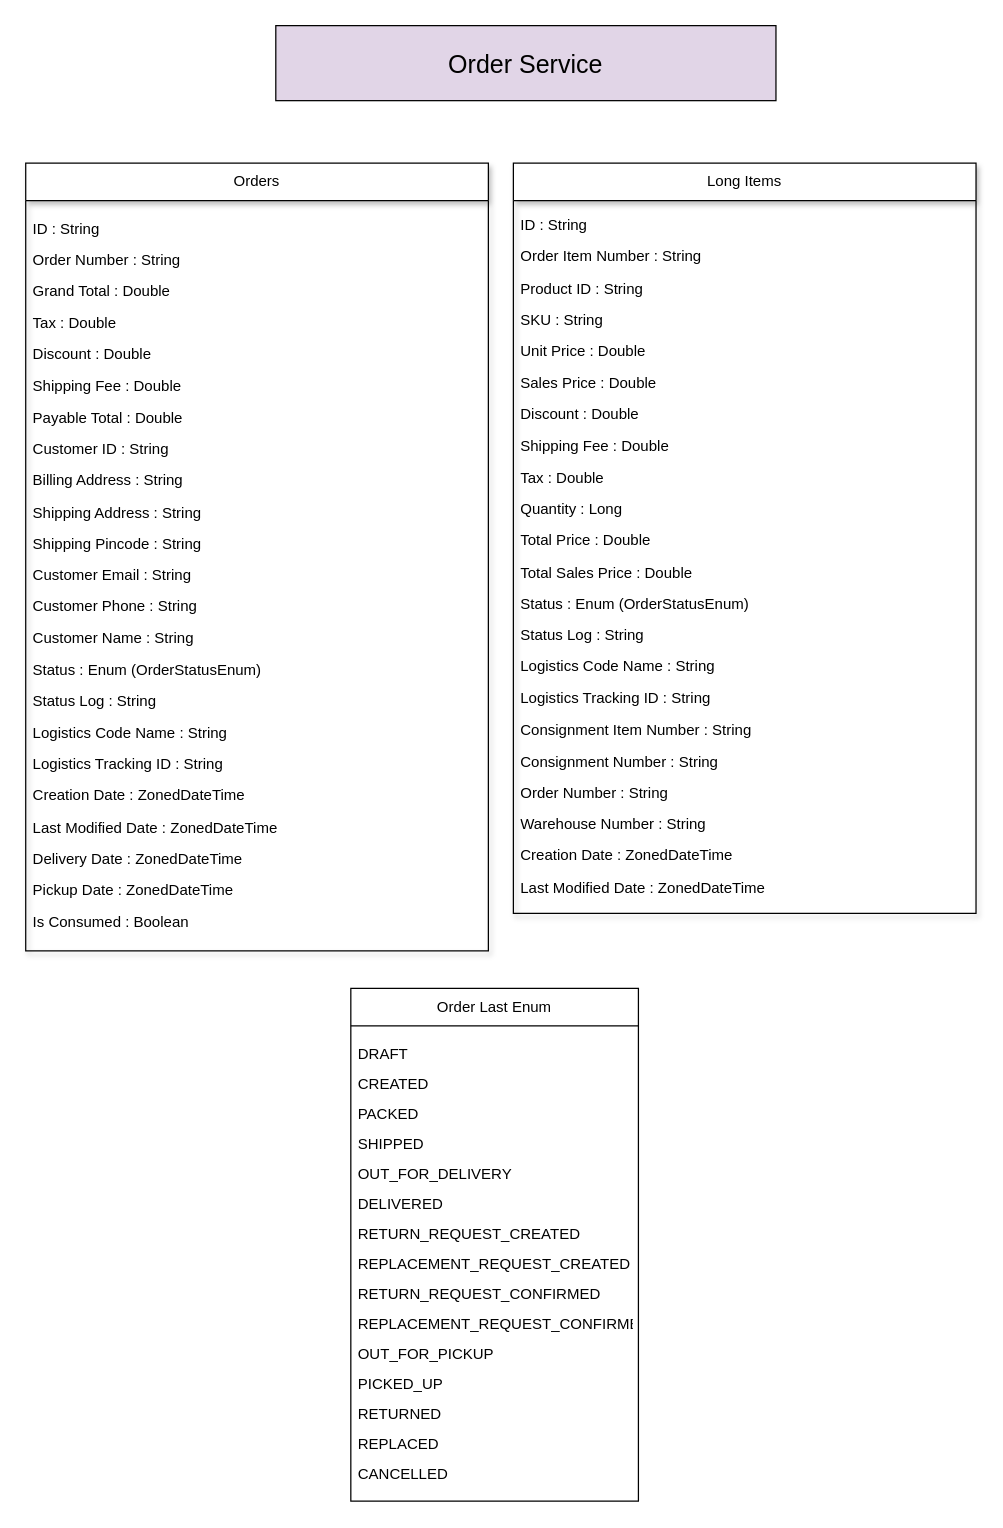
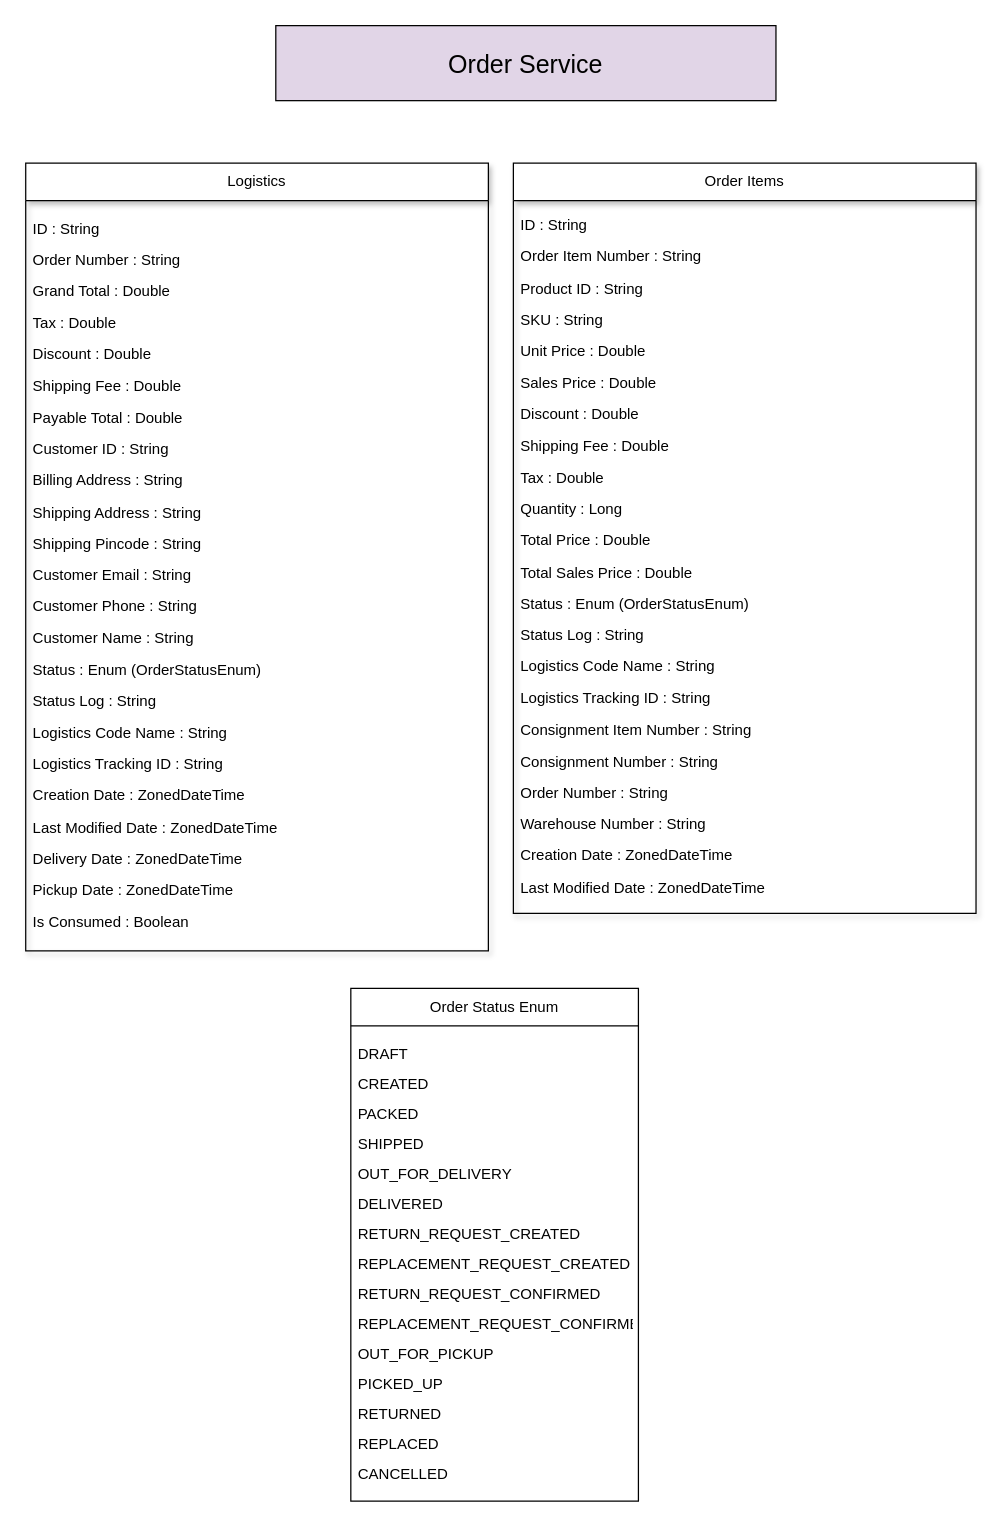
node "Orders": label "Orders" -> "Logistics"
node "Long Items": label "Long Items" -> "Order Items"
node "Order Last Enum": label "Order Last Enum" -> "Order Status Enum"
